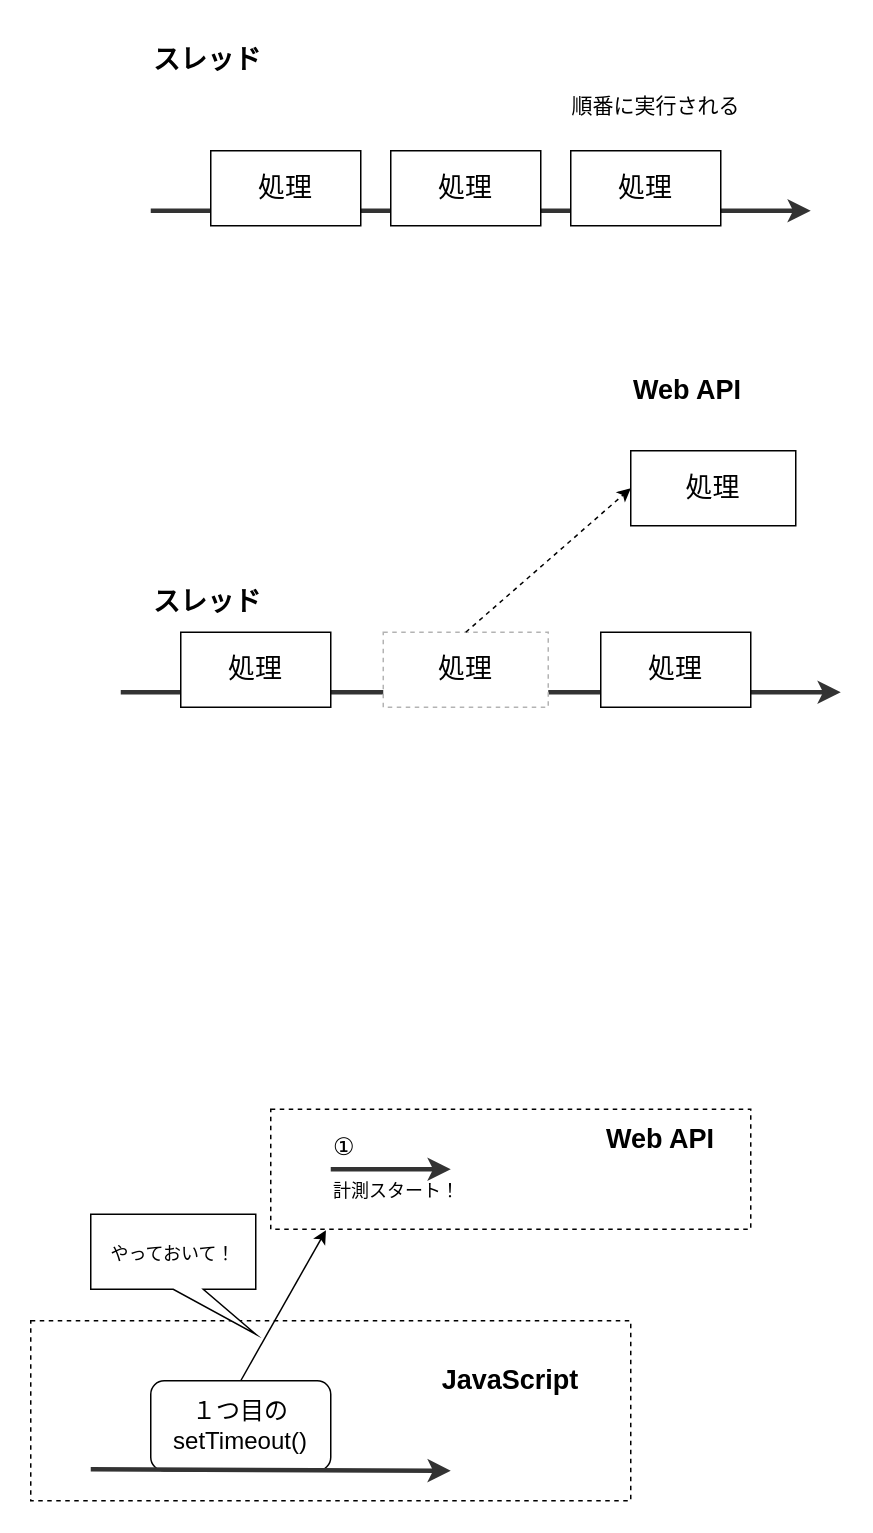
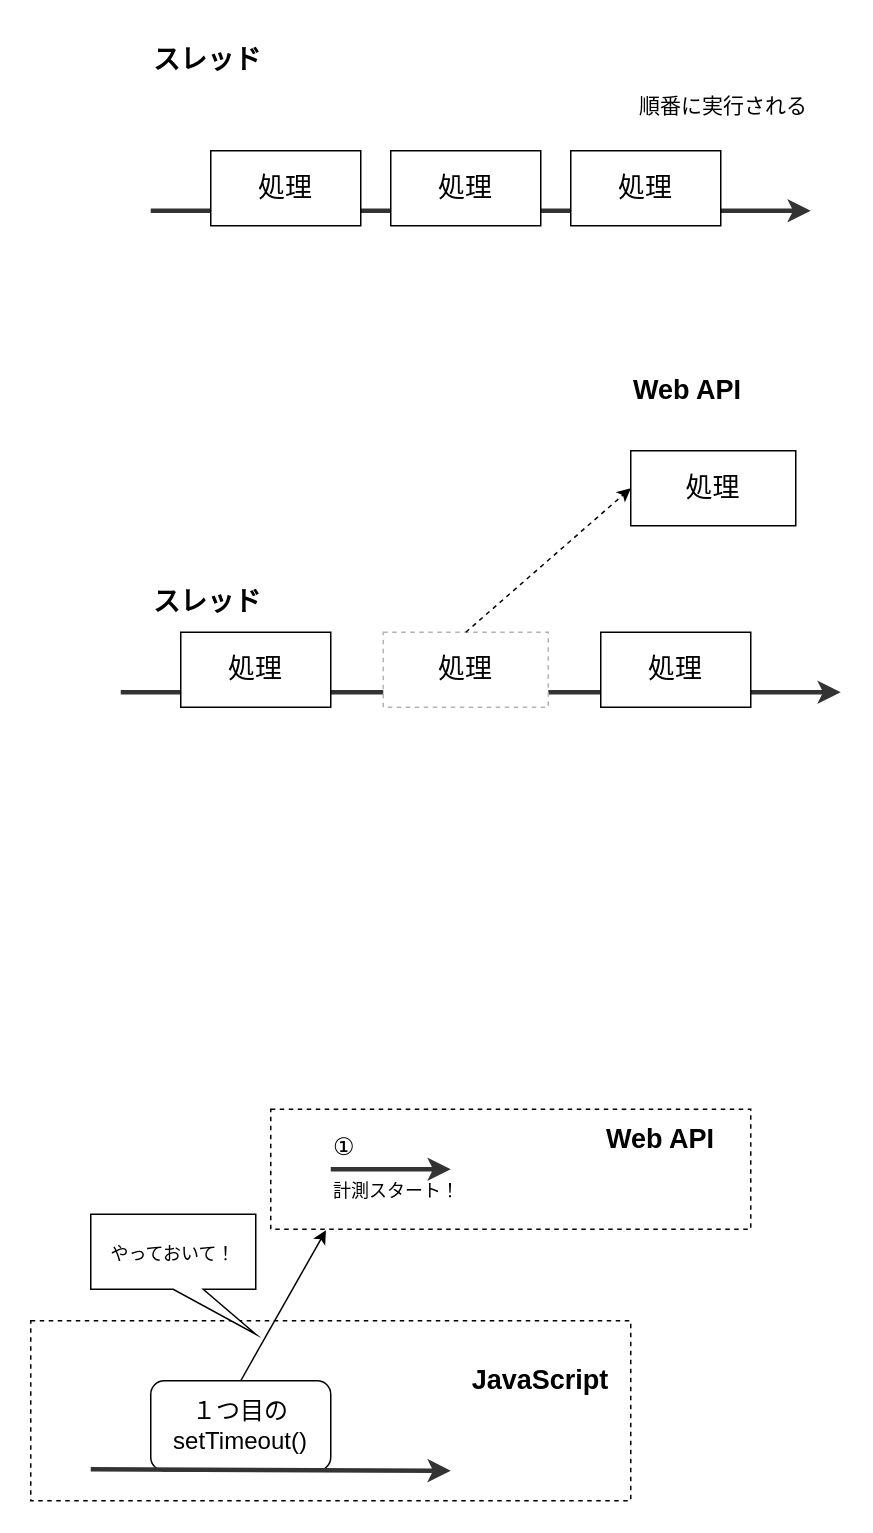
node "順番に実行される": moved (623, 106) -> (691, 106)
node "JavaScript": moved (511, 1381) -> (541, 1381)
